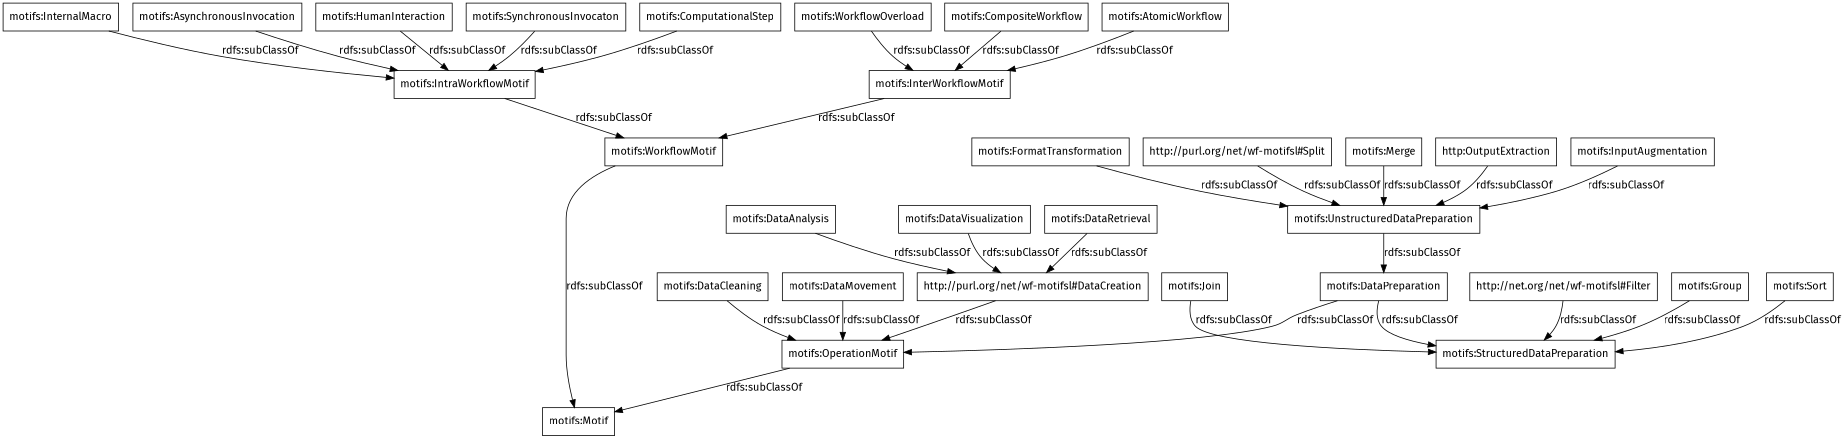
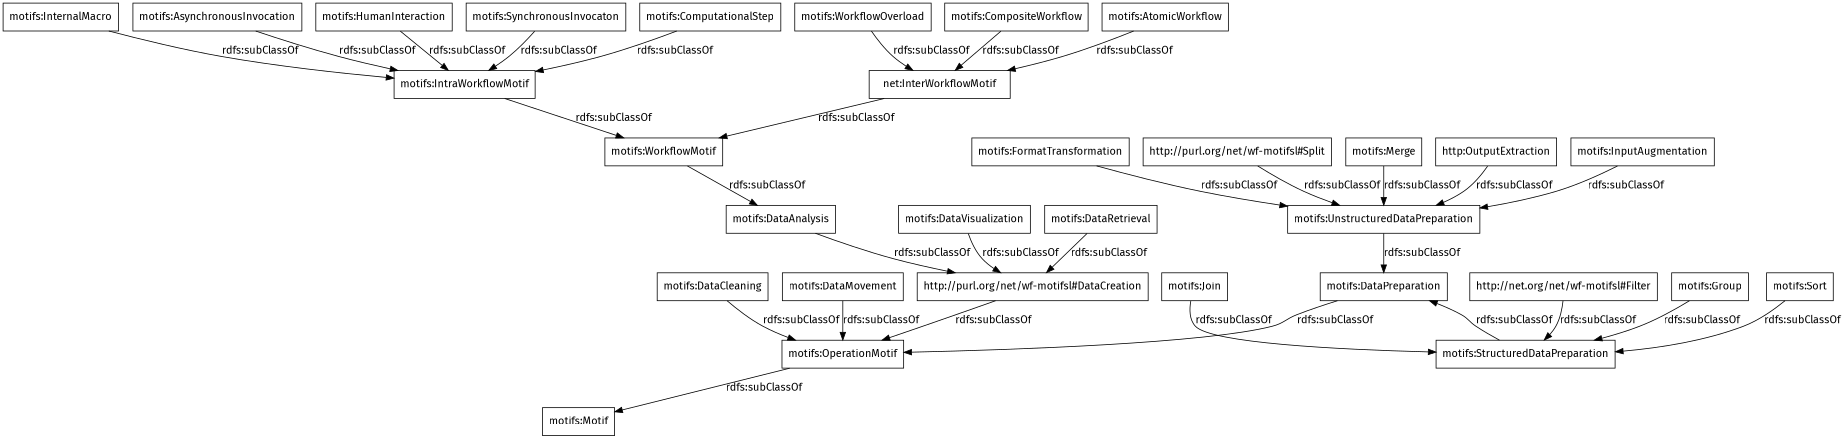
node "motifs:InterWorkflowMotif": label "motifs:InterWorkflowMotif" -> "net:InterWorkflowMotif"
edge "motifs:WorkflowMotif" -> "motifs:Motif": now "motifs:WorkflowMotif" -> "motifs:DataAnalysis"
edge "motifs:DataPreparation" -> "motifs:StructuredDataPreparation": reversed
